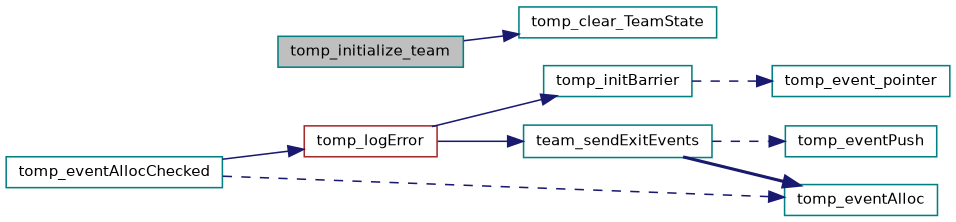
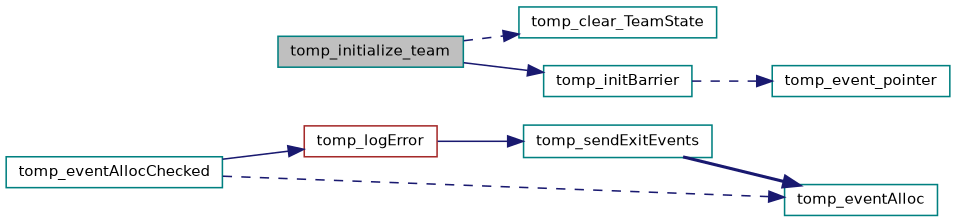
edge "tomp_initialize_team" -> "tomp_clear_TeamState": style solid -> dashed
edge "tomp_logError" -> "tomp_initBarrier": now "tomp_initialize_team" -> "tomp_initBarrier"
node "team_sendExitEvents": label "team_sendExitEvents" -> "tomp_sendExitEvents"
node "tomp_eventPush": removed
